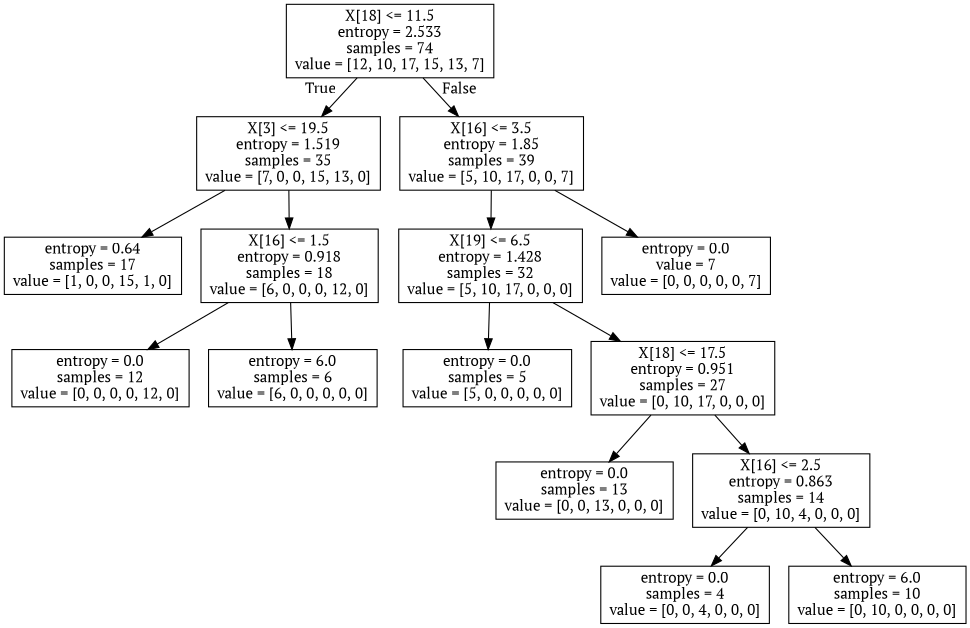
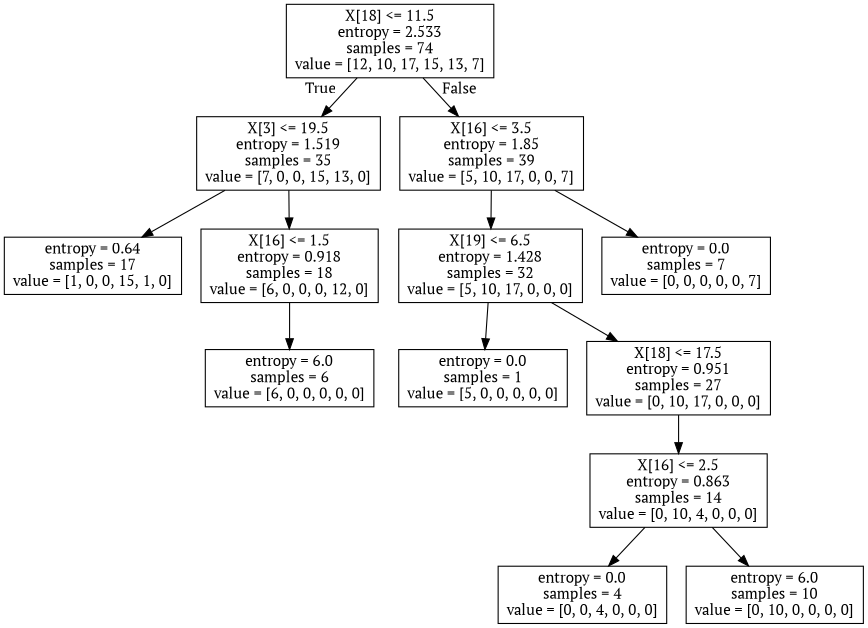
node "entropy = 0.0 value = 7 value = [0, 0, 0, 0, 0, 7]": label "entropy = 0.0 value = 7 value = [0, 0, 0, 0, 0, 7]" -> "entropy = 0.0 samples = 7 value = [0, 0, 0, 0, 0, 7]"
node "entropy = 0.0 samples = 12 value = [0, 0, 0, 0, 12, 0]": removed
node "entropy = 0.0 samples = 5 value = [5, 0, 0, 0, 0, 0]": label "entropy = 0.0 samples = 5 value = [5, 0, 0, 0, 0, 0]" -> "entropy = 0.0 samples = 1 value = [5, 0, 0, 0, 0, 0]"
node "entropy = 0.0 samples = 13 value = [0, 0, 13, 0, 0, 0]": removed
